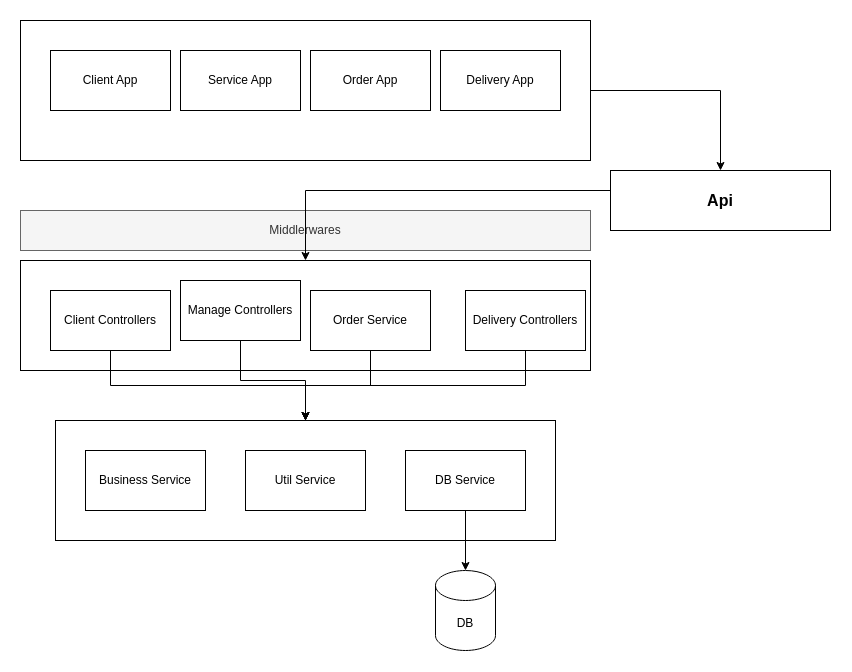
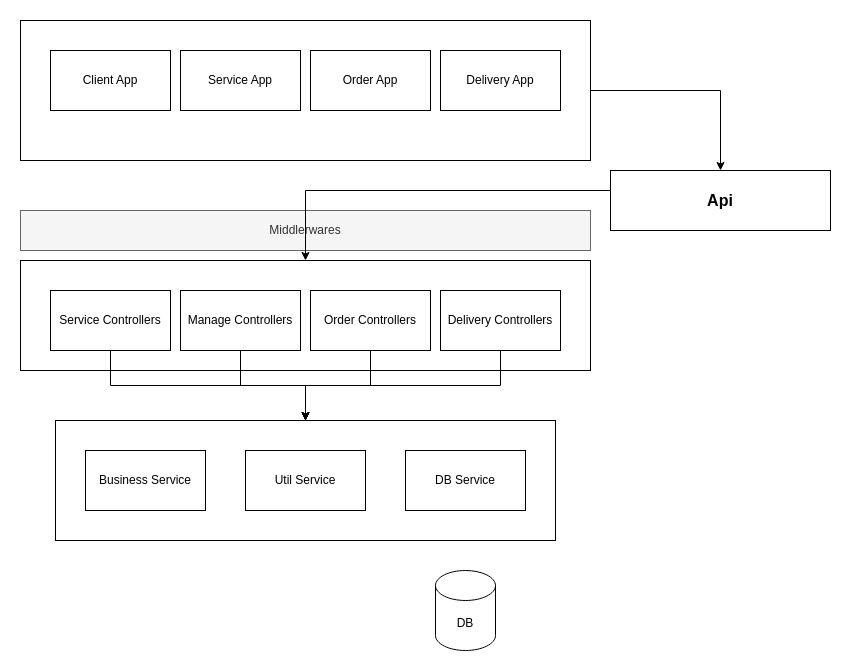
node "Manage Controllers": moved (241, 311) -> (241, 321)
node "Client Controllers": label "Client Controllers" -> "Service Controllers"
node "Order Service": label "Order Service" -> "Order Controllers"
node "Delivery Controllers": moved (526, 321) -> (501, 321)
edge "DB Service" -> "DB": removed
